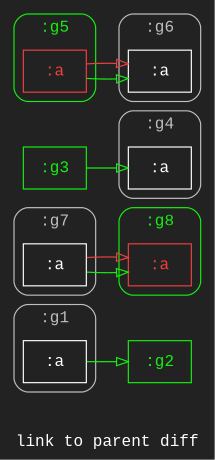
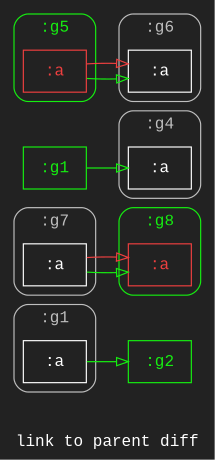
node ":g3": label ":g3" -> ":g1"
